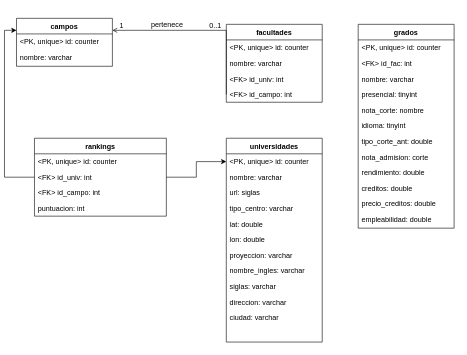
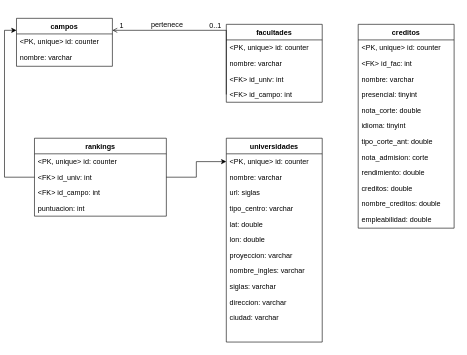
node "grados": label "grados" -> "creditos"
node "nota_corte: nombre": label "nota_corte: nombre" -> "nota_corte: double"
node "precio_creditos: double": label "precio_creditos: double" -> "nombre_creditos: double"
